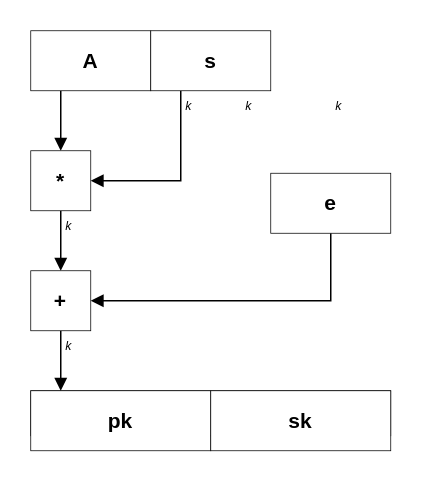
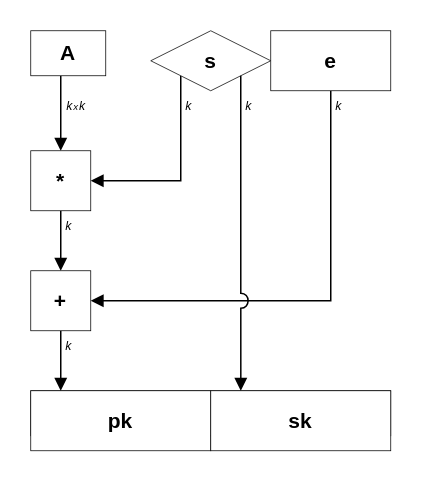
node "A": size 120x60 -> 75x45
node "s": shape rectangle -> diamond
node "kxk": added
node "e": moved (331, 203) -> (331, 61)
edge "s" -> "sk": added
